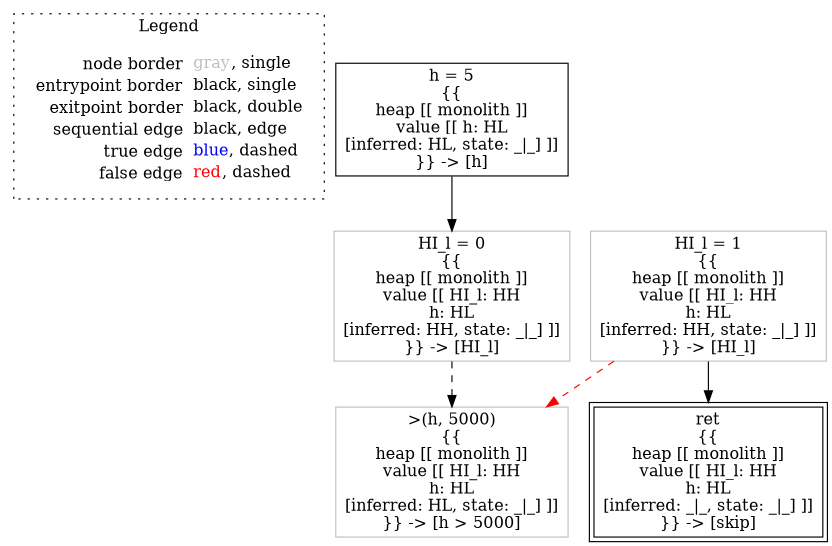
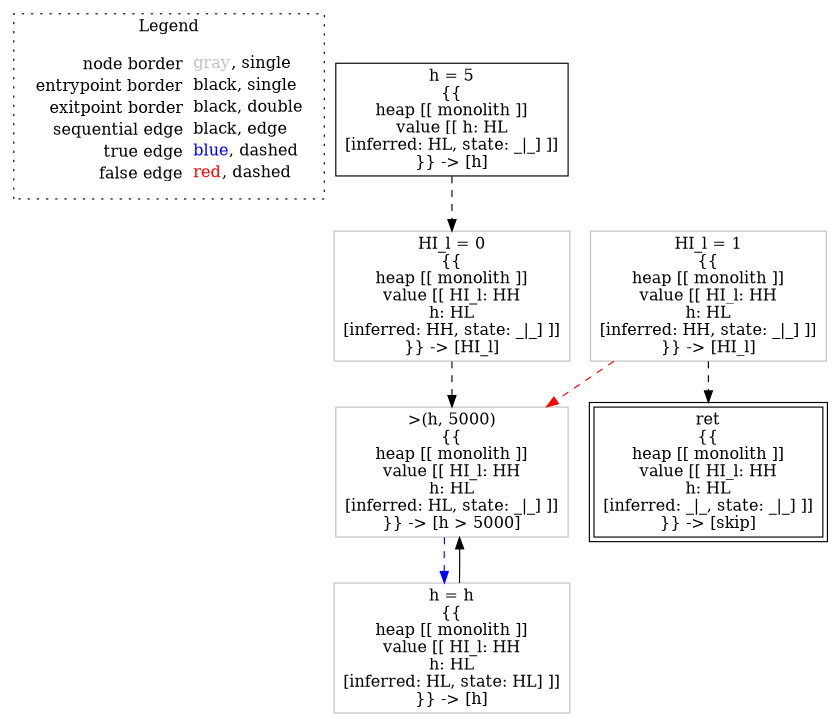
edge "h = 5" -> "HI_l = 0": style solid -> dashed
edge "HI_l = 1" -> "ret": style solid -> dashed
node "h = h": added
